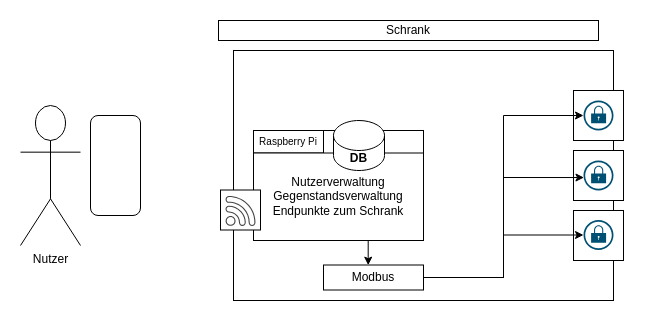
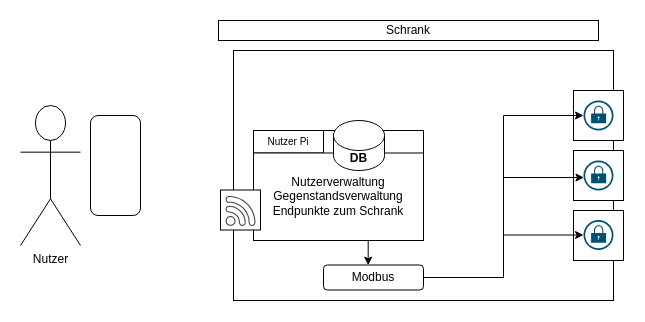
node "Raspberry Pi": label "Raspberry Pi" -> "Nutzer Pi"
node "Modbus": shape rectangle -> rounded rectangle
